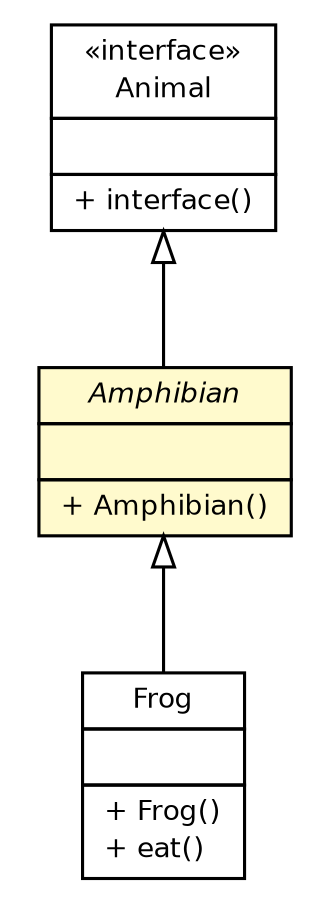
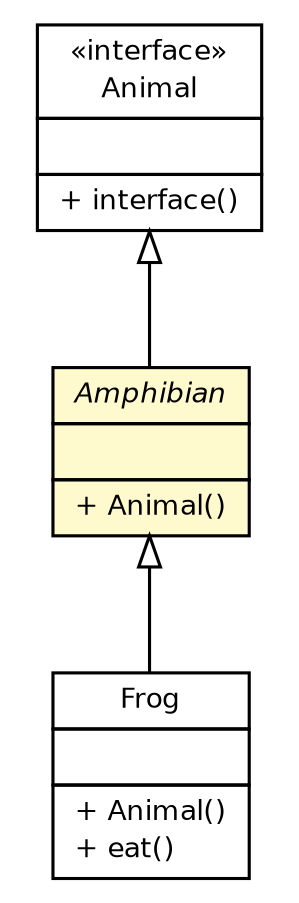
node "Amphibian": text "+ Amphibian()" -> "+ Animal()"
node "Frog": text "+ Frog()" -> "+ Animal()"
